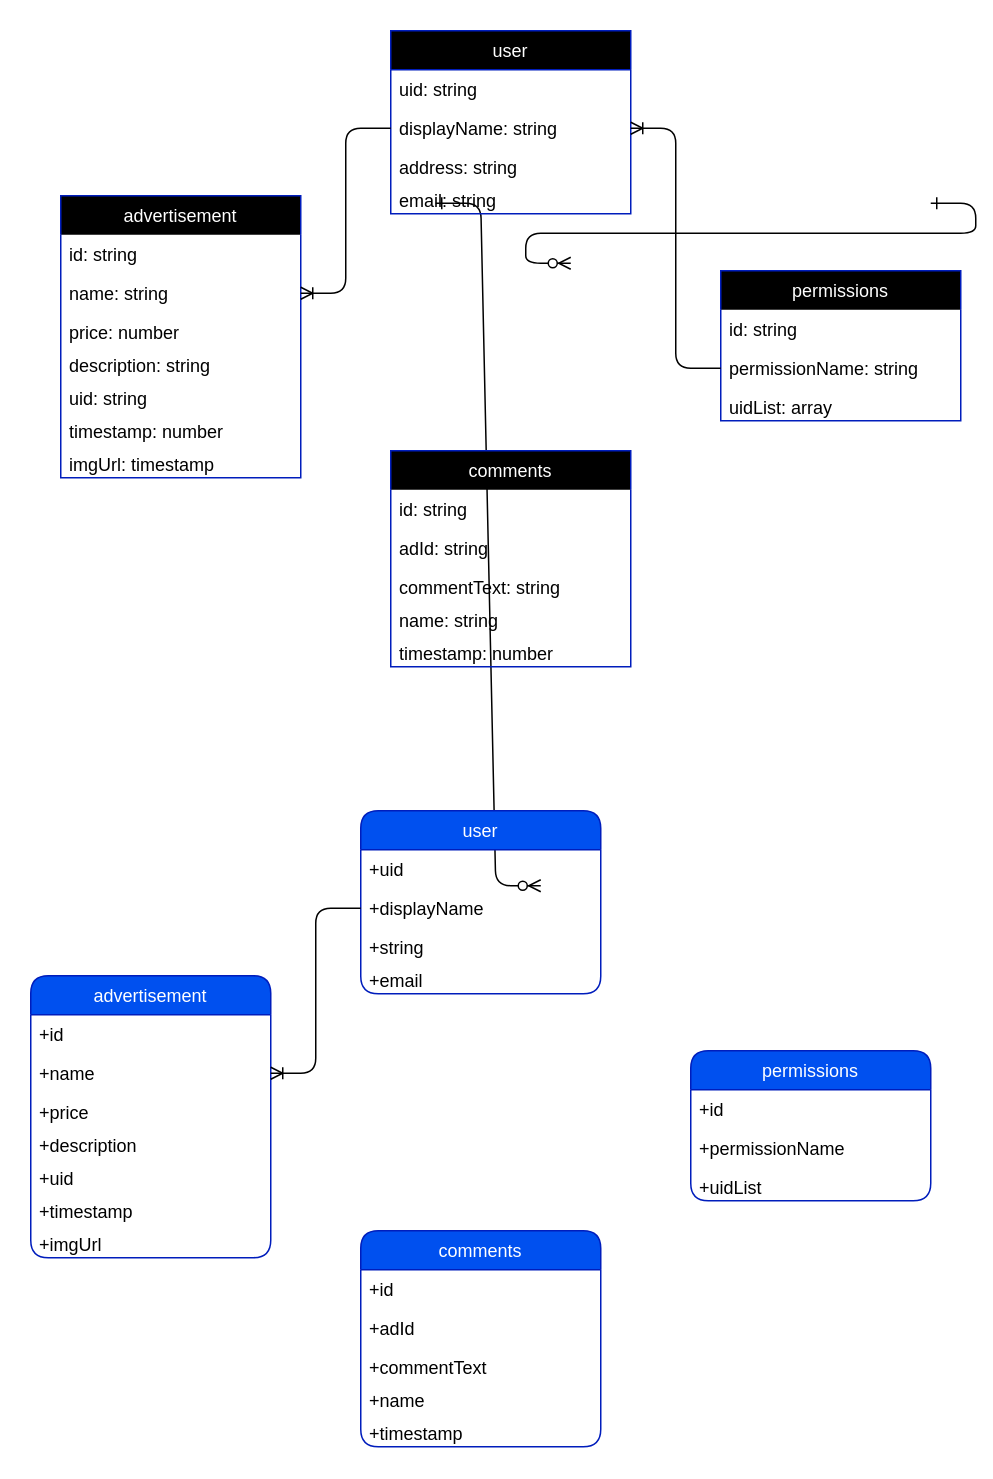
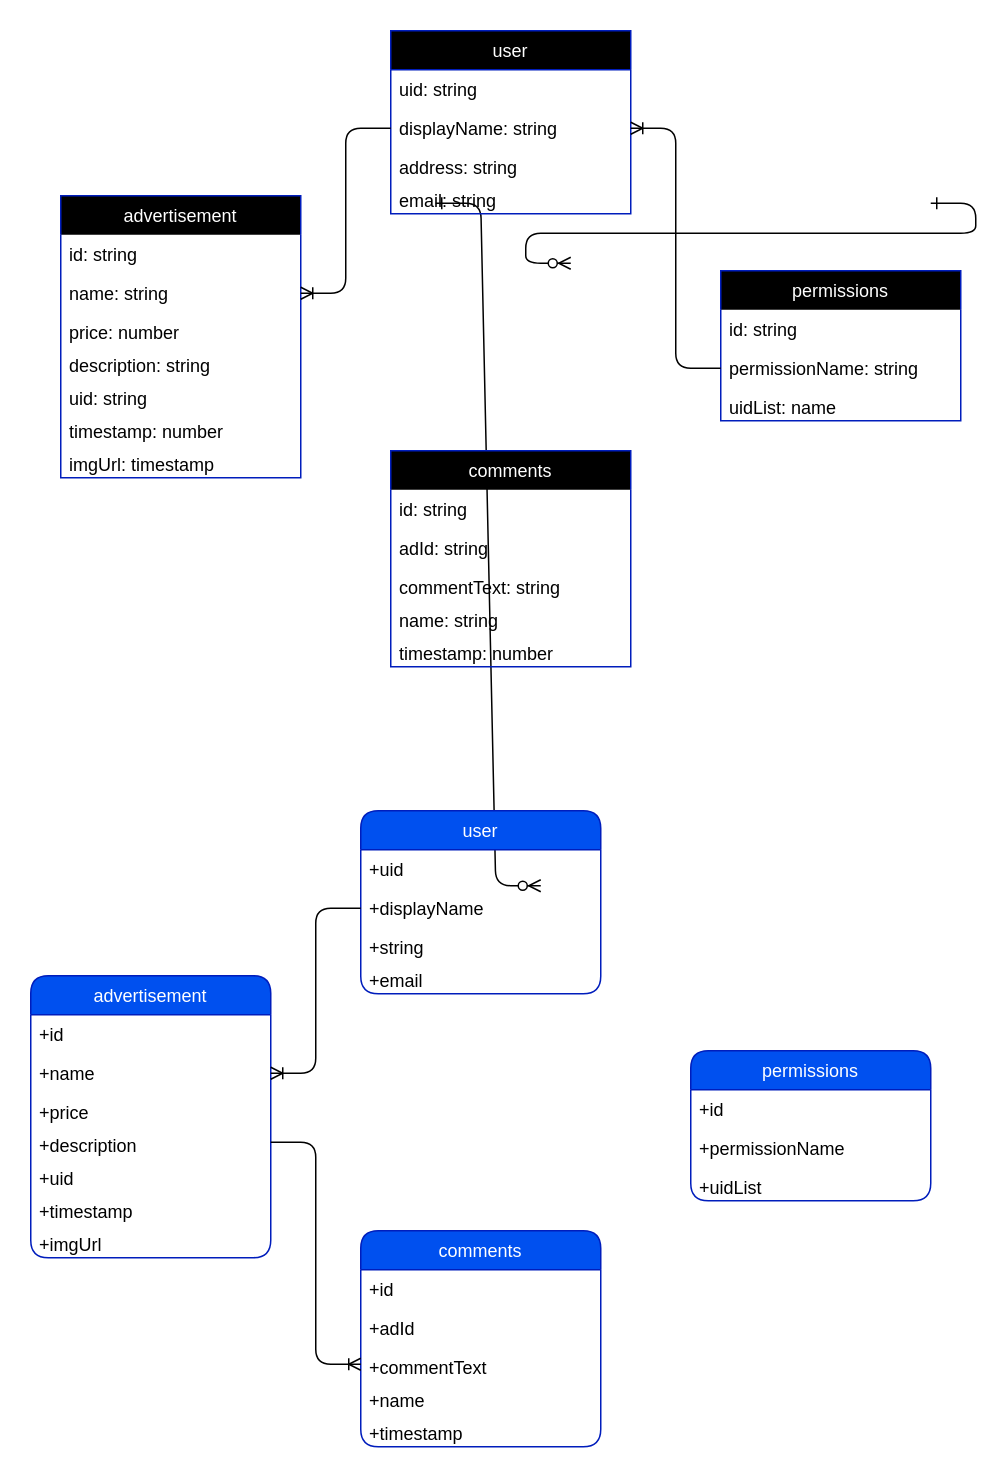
node "uidList: array": label "uidList: array" -> "uidList: name"
edge "+description" -> "+commentText": added
